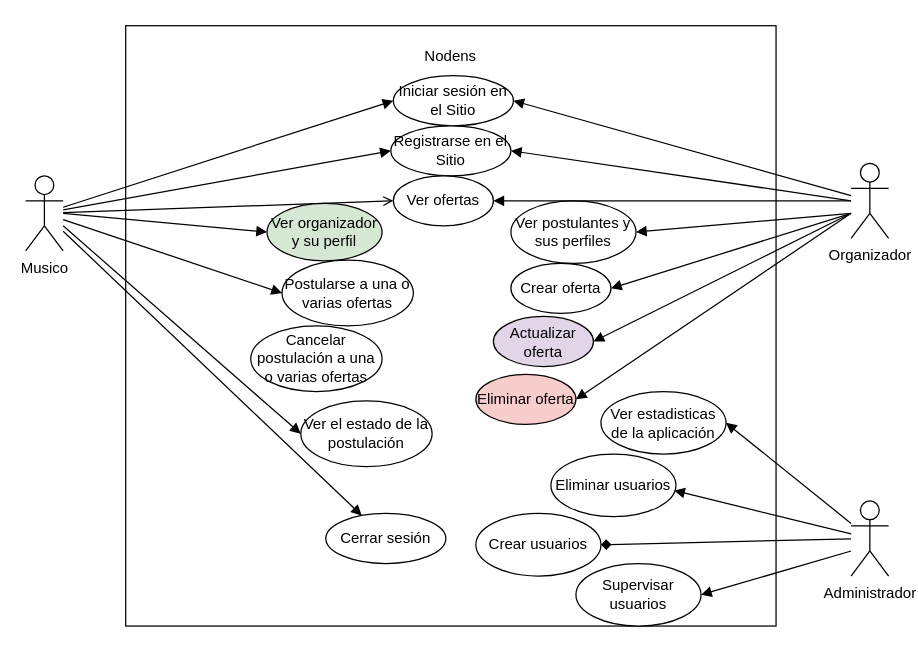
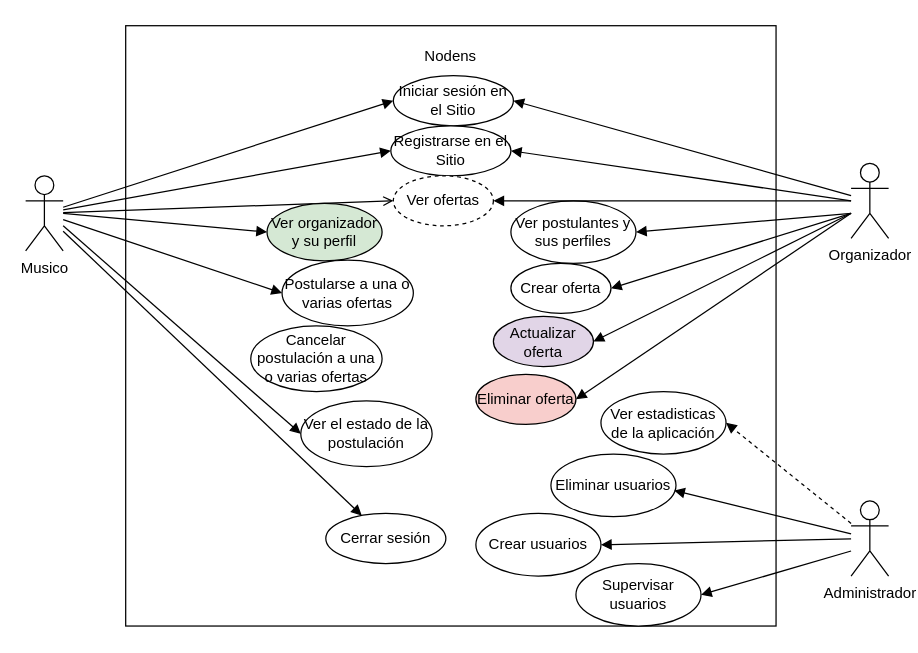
node "Ver ofertas": style solid -> dashed
edge "Administrador" -> "Ver estadisticas de la aplicación": style solid -> dashed
edge "Administrador" -> "Crear usuarios": arrowhead diamond -> block
